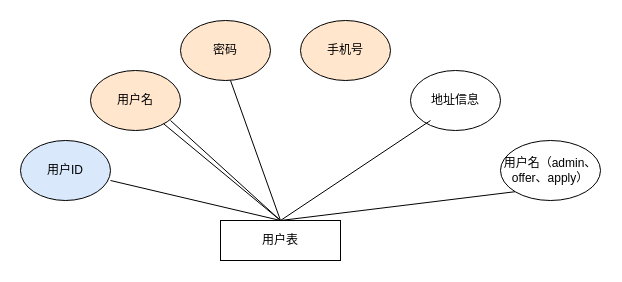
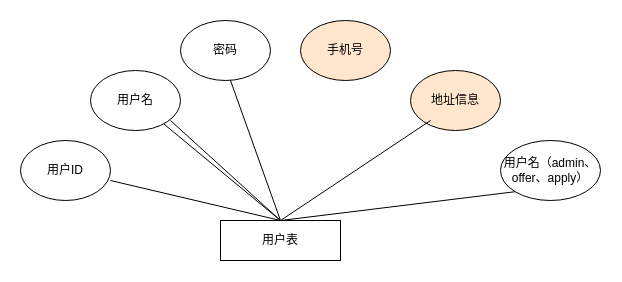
node "密码": fillcolor #ffe6cc -> #ffffff
node "用户名": fillcolor #ffe6cc -> #ffffff
node "地址信息": fillcolor #ffffff -> #ffe6cc
node "用户ID": fillcolor #dae8fc -> #ffffff
